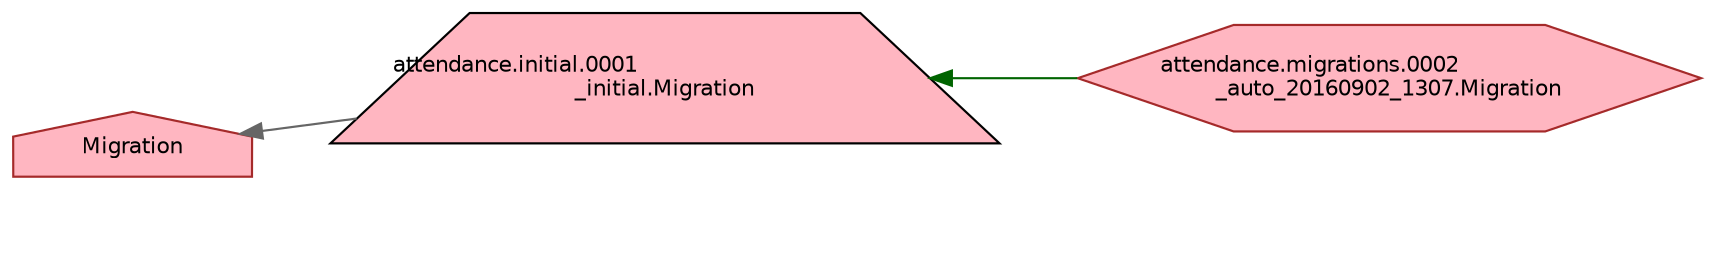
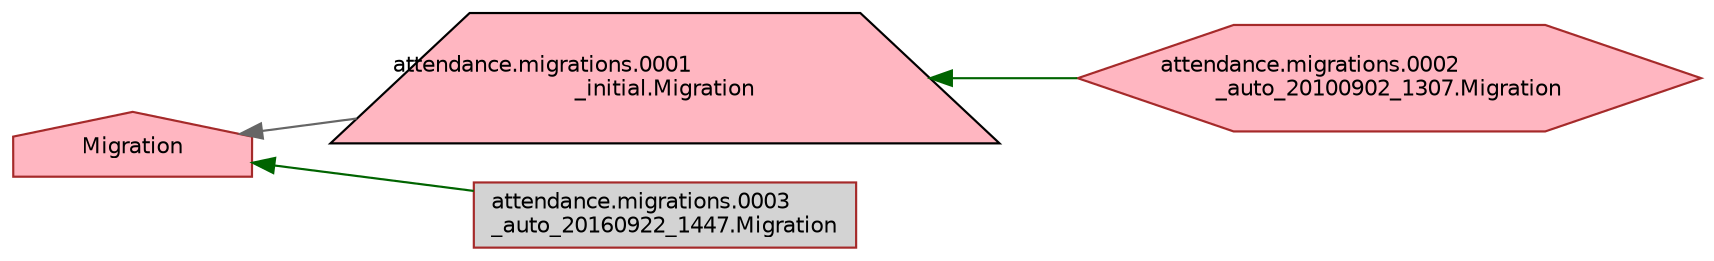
node "attendance.initial.0001 _initial.Migration": label "attendance.initial.0001 _initial.Migration" -> "attendance.migrations.0001 _initial.Migration"
node "attendance.migrations.0002 _auto_20160902_1307.Migration": label "attendance.migrations.0002 _auto_20160902_1307.Migration" -> "attendance.migrations.0002 _auto_20100902_1307.Migration"
node "attendance.migrations.0003 _auto_20160922_1447.Migration": added
